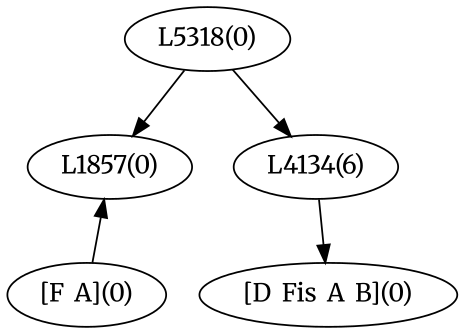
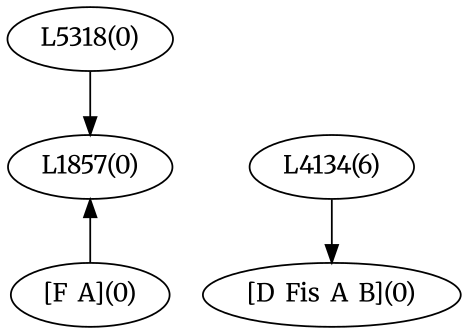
edge "L5318(0)" -> "L4134(6)": removed
